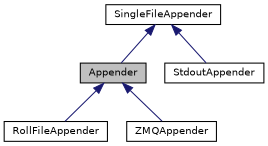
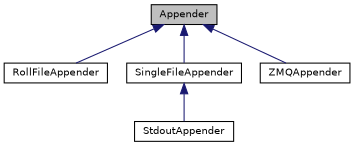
edge "Appender" -> "SingleFileAppender": reversed
